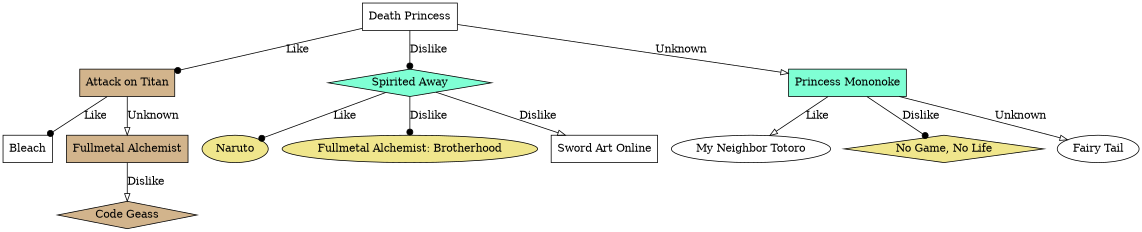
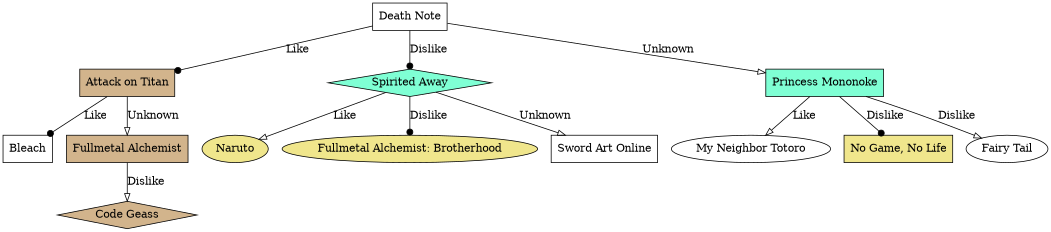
node "Death Princess": label "Death Princess" -> "Death Note"
edge "Spirited Away" -> "Naruto": arrowhead dot -> onormal
edge "Spirited Away" -> "Sword Art Online": label "Dislike" -> "Unknown"
edge "Princess Mononoke" -> "Fairy Tail": label "Unknown" -> "Dislike"
node "No Game, No Life": shape diamond -> box
